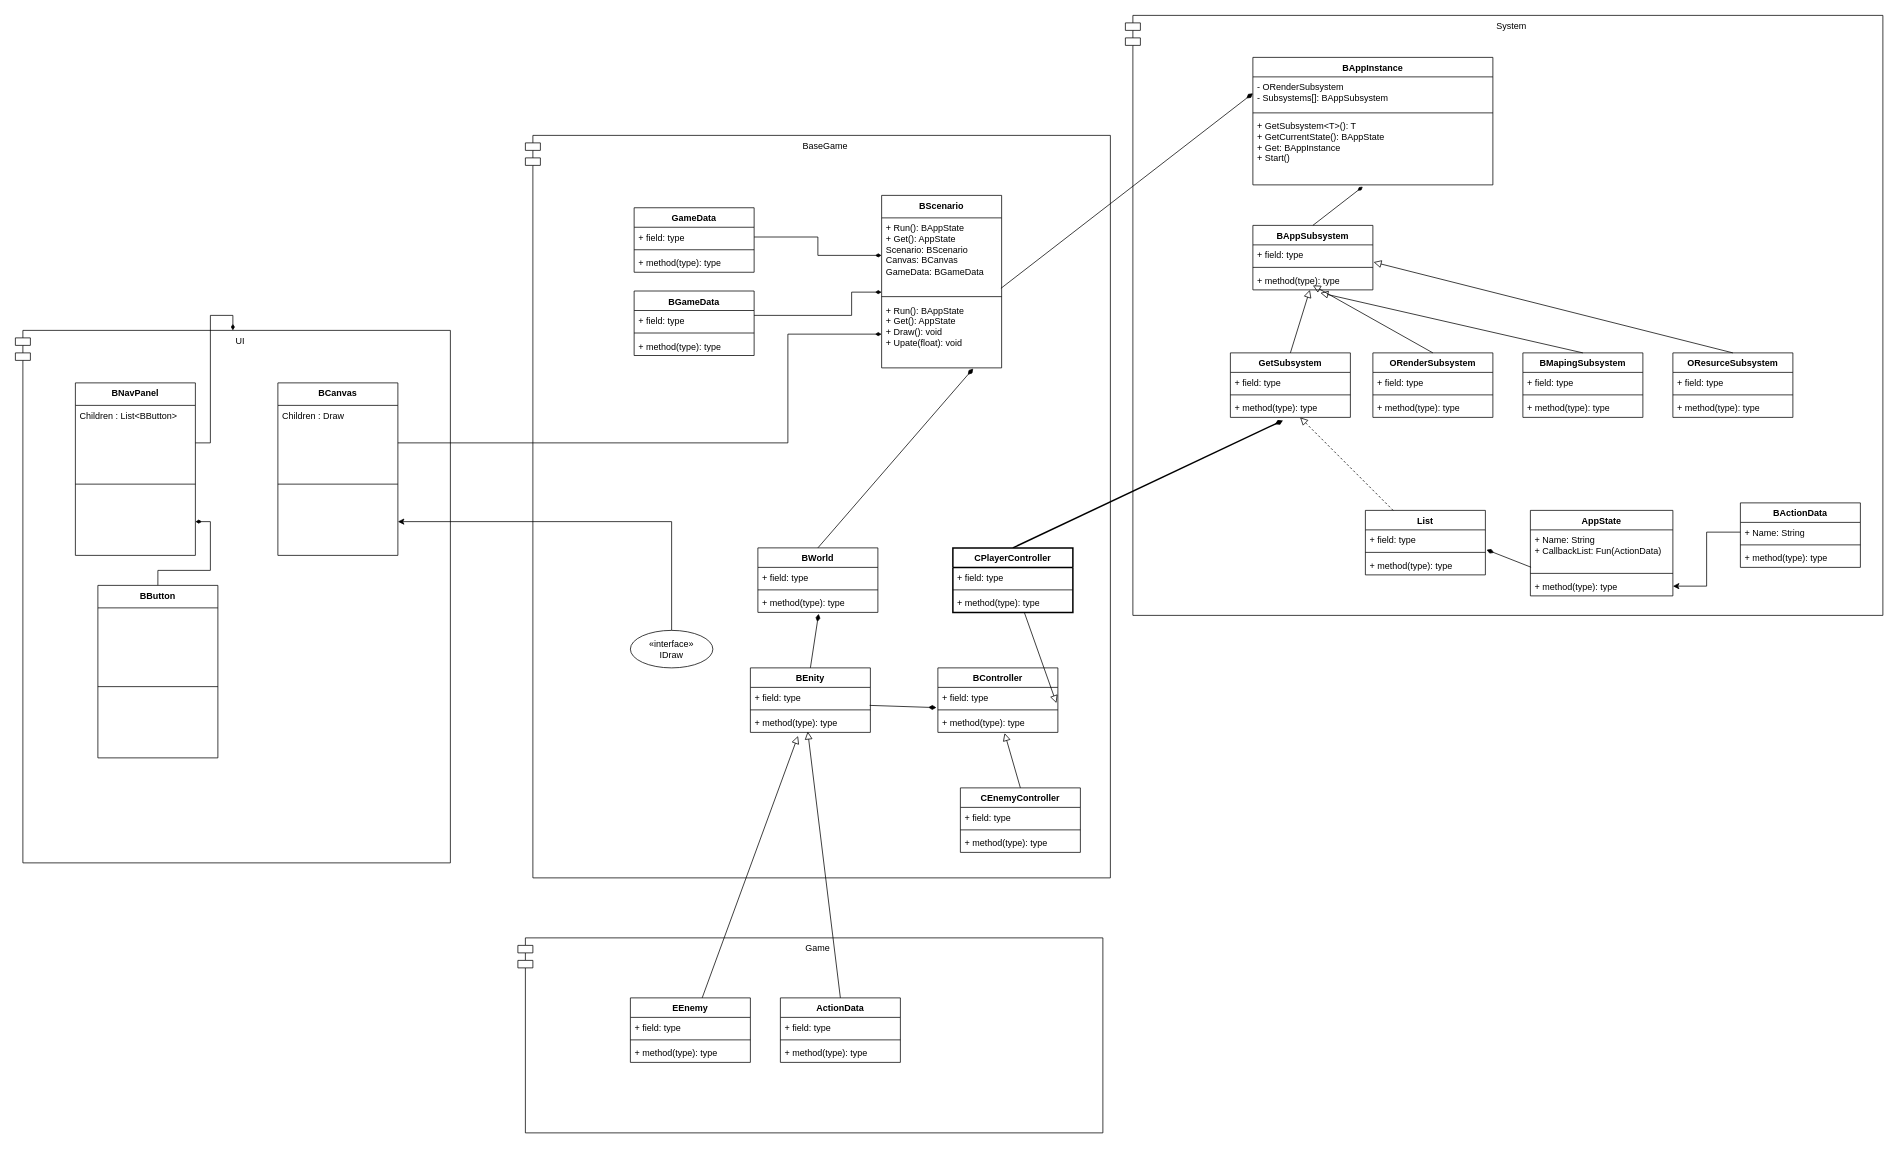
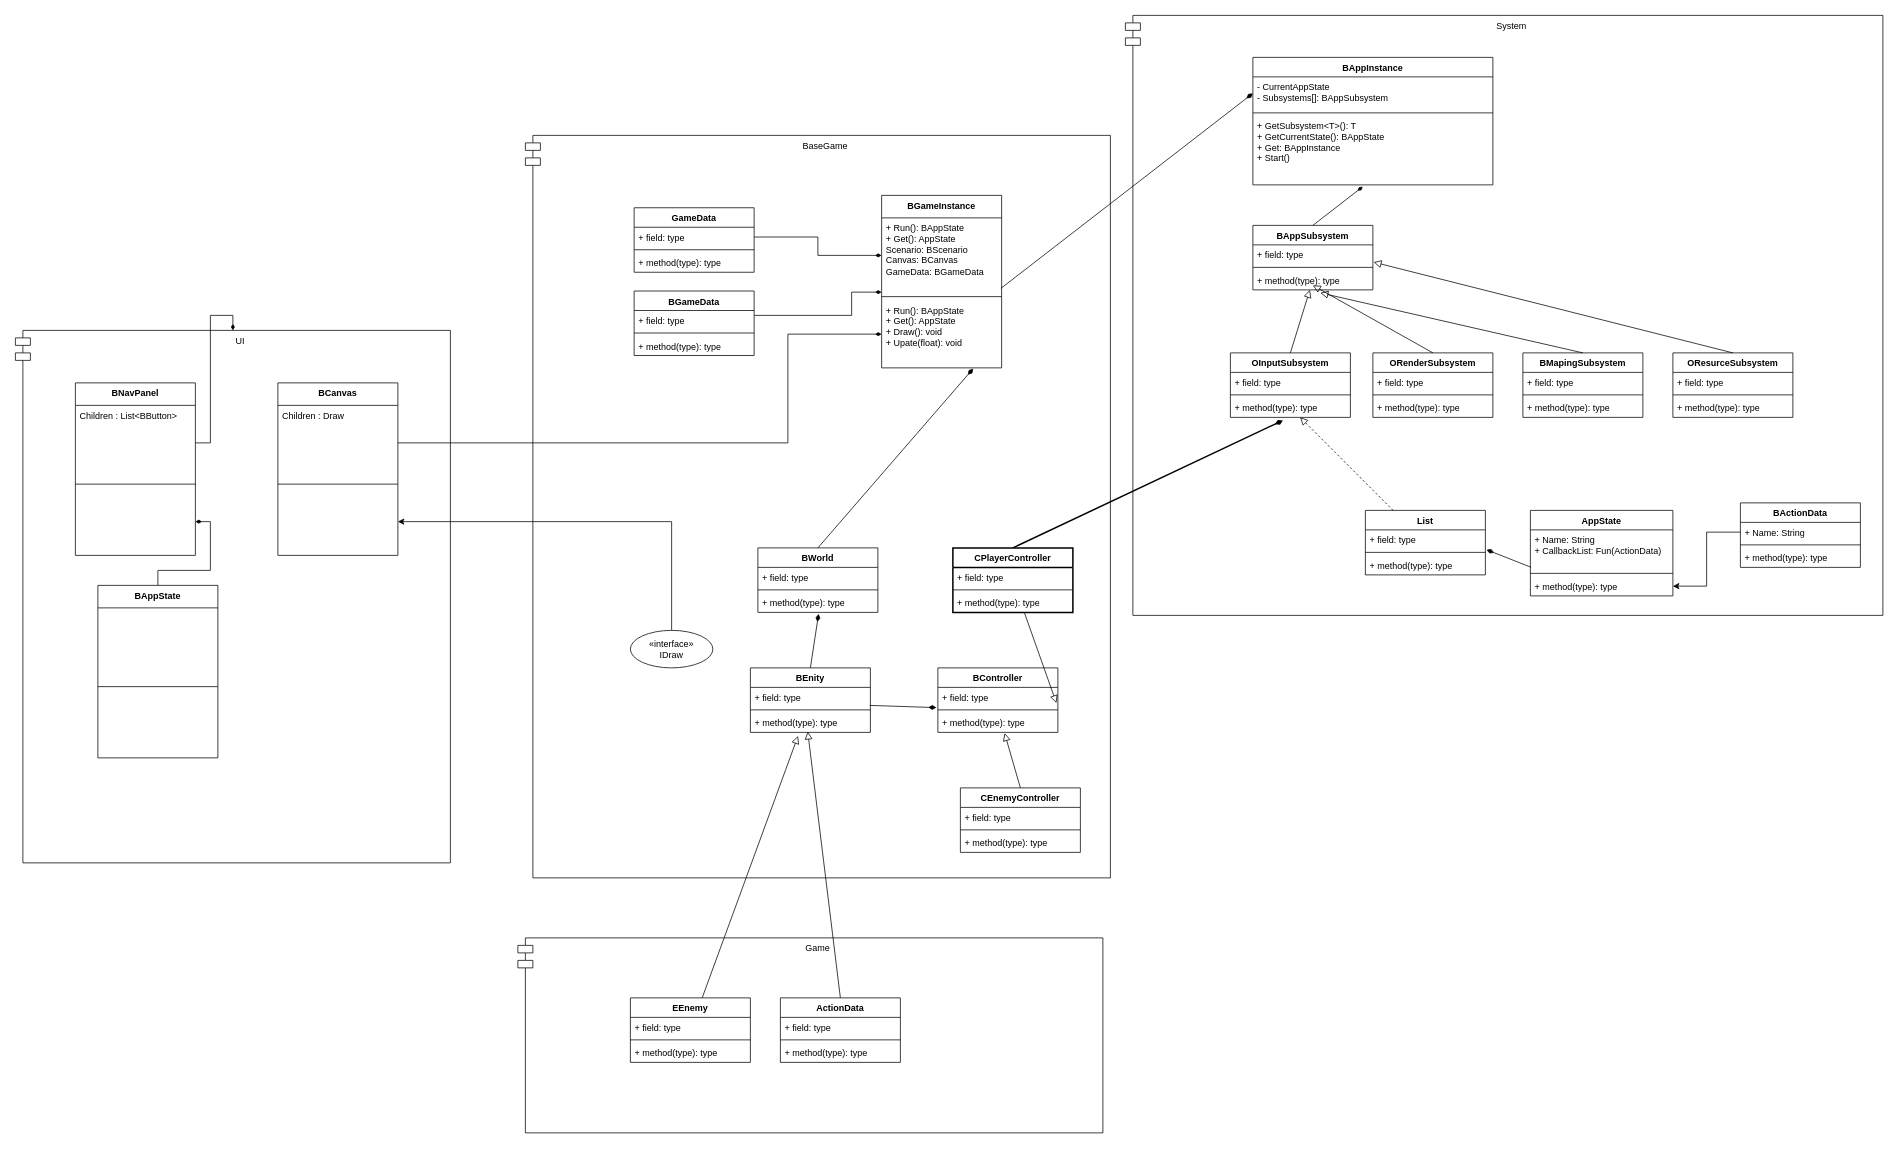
node "- ORenderSubsystem - Subsystems[]: BAppSubsystem": label "- ORenderSubsystem - Subsystems[]: BAppSubsystem" -> "- CurrentAppState - Subsystems[]: BAppSubsystem"
node "BScenario": label "BScenario" -> "BGameInstance"
node "GetSubsystem": label "GetSubsystem" -> "OInputSubsystem"
node "BButton": label "BButton" -> "BAppState"
